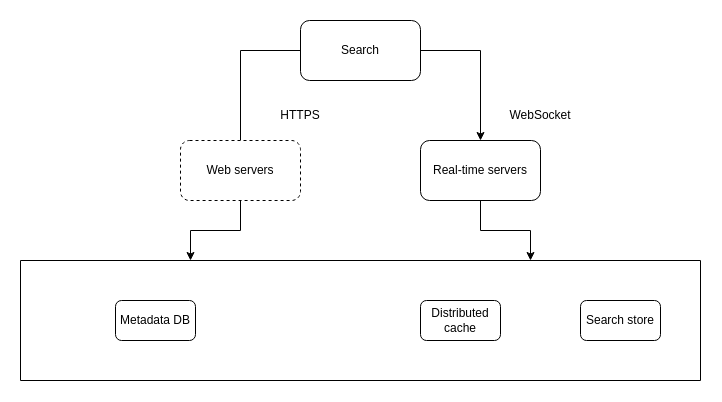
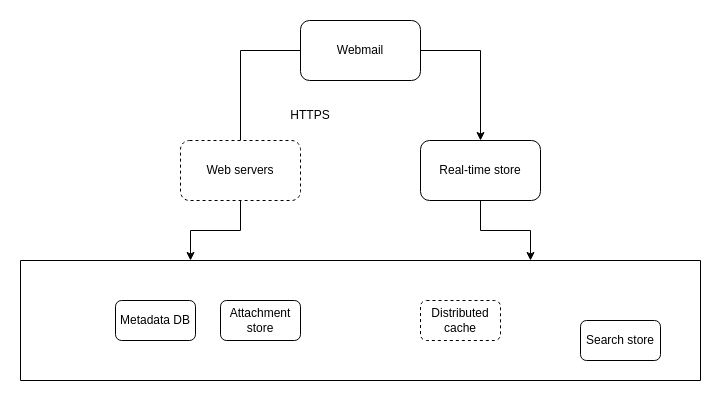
node "Search": label "Search" -> "Webmail"
node "HTTPS": moved (301, 116) -> (311, 116)
node "WebSocket": removed
node "Real-time servers": label "Real-time servers" -> "Real-time store"
node "Attachment store": added
node "Distributed cache": style solid -> dashed
node "Search store": moved (621, 321) -> (621, 341)
